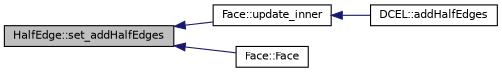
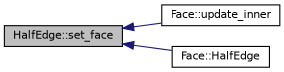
node "DCEL::addHalfEdges": removed
node "HalfEdge::set_addHalfEdges": label "HalfEdge::set_addHalfEdges" -> "HalfEdge::set_face"
node "Face::Face": label "Face::Face" -> "Face::HalfEdge"
